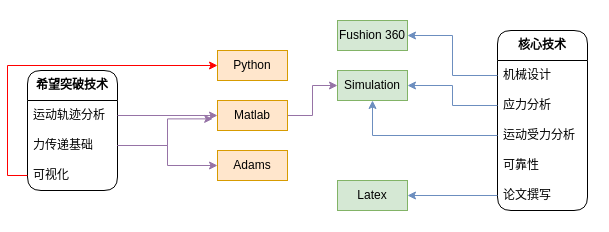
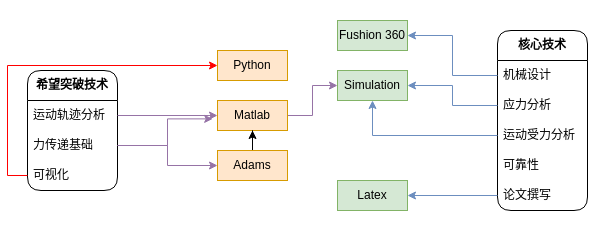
edge "Adams" -> "Matlab": added
